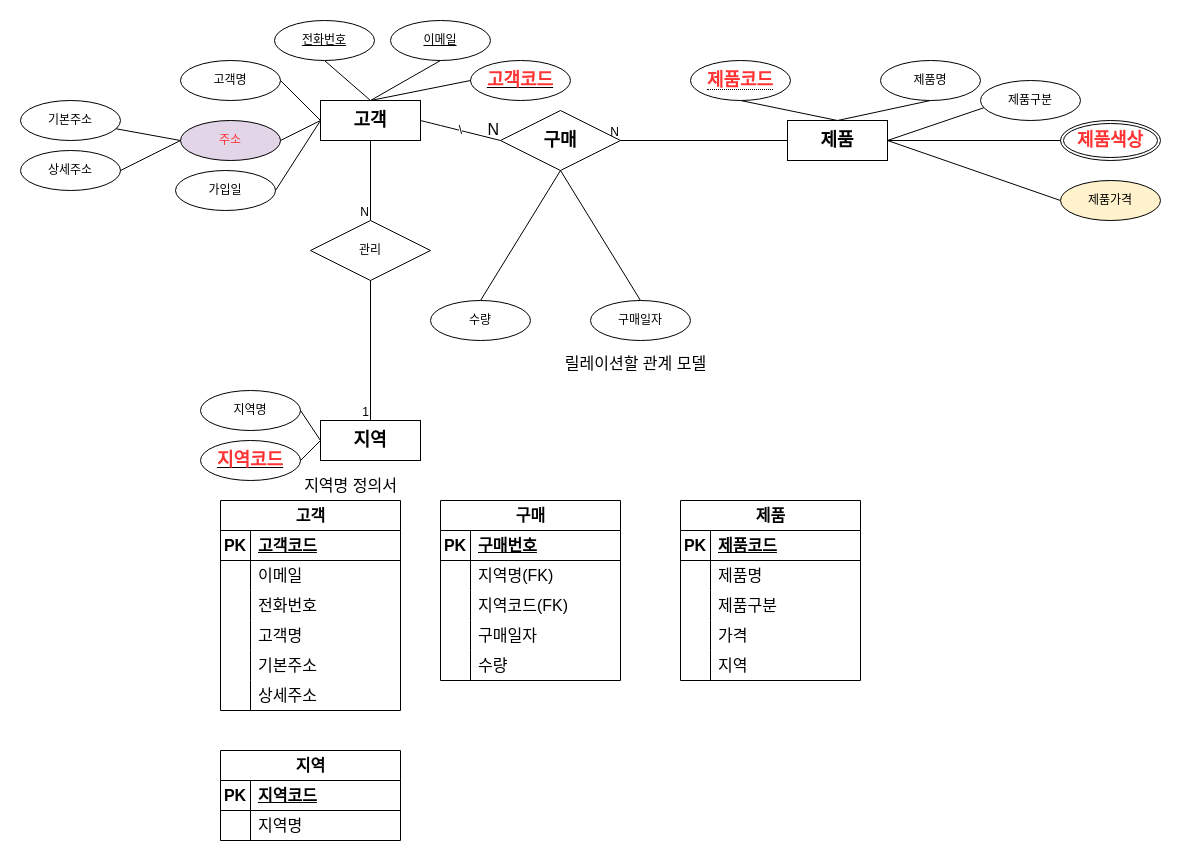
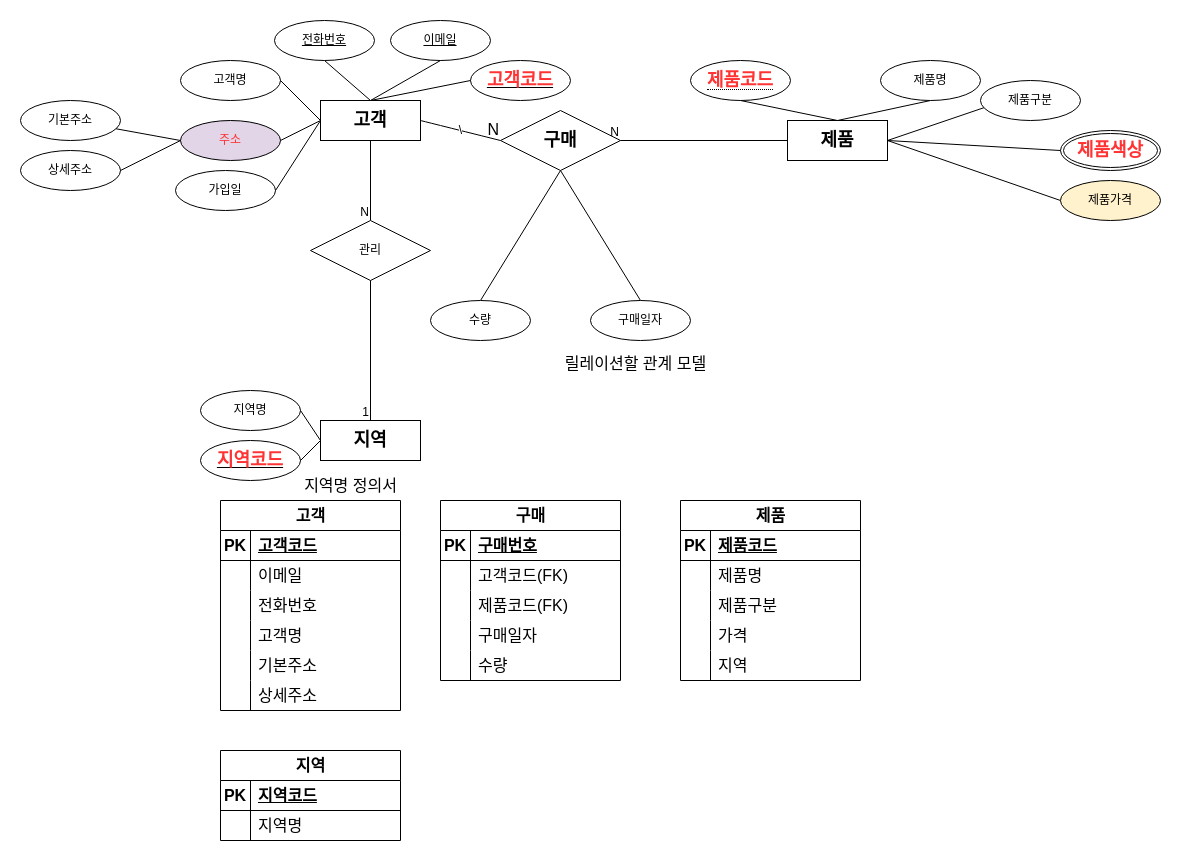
node "제품색상": moved (1111, 141) -> (1111, 151)
node "지역명(FK)": label "지역명(FK)" -> "고객코드(FK)"
node "지역코드(FK)": label "지역코드(FK)" -> "제품코드(FK)"
